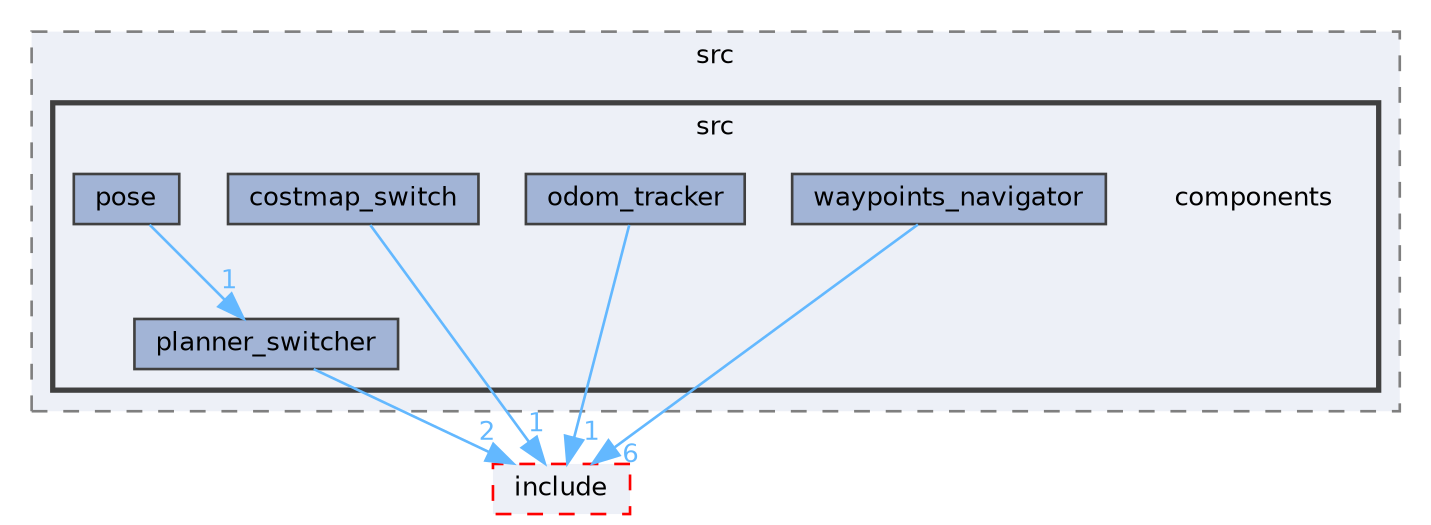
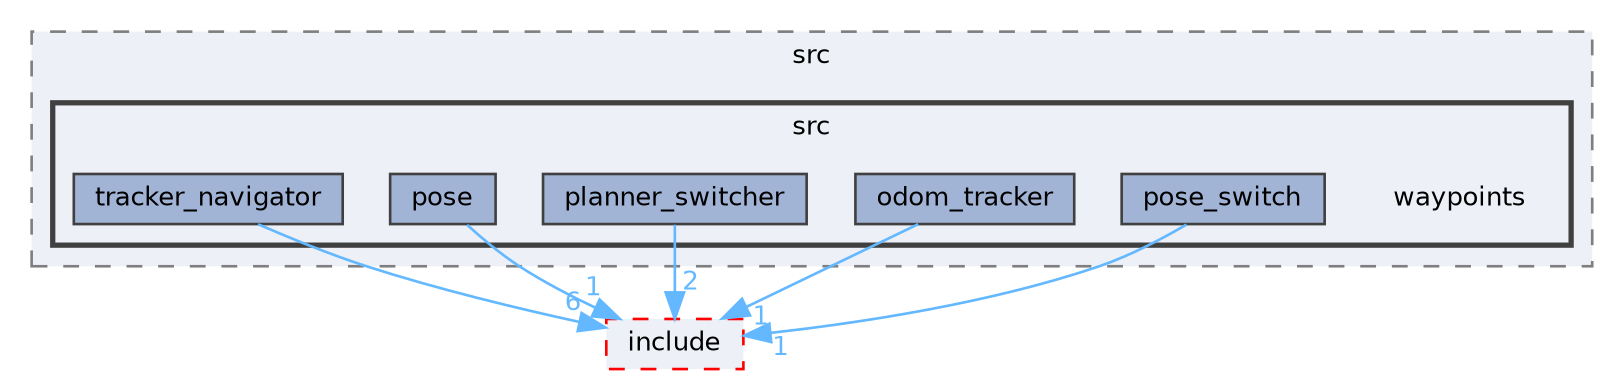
node "costmap_switch": label "costmap_switch" -> "pose_switch"
node "waypoints_navigator": label "waypoints_navigator" -> "tracker_navigator"
node "components": label "components" -> "waypoints"
edge "pose" -> "planner_switcher": now "pose" -> "include"
